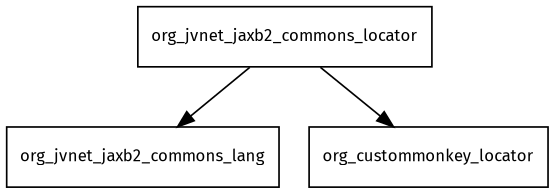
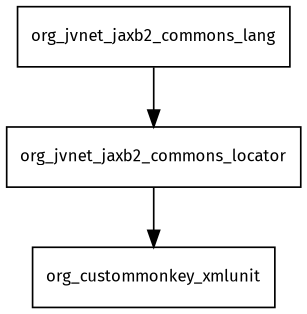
edge "org_jvnet_jaxb2_commons_locator" -> "org_jvnet_jaxb2_commons_lang": reversed
node "org_custommonkey_locator": label "org_custommonkey_locator" -> "org_custommonkey_xmlunit"
